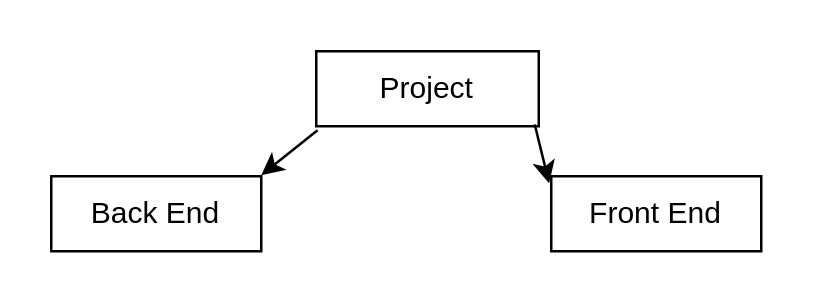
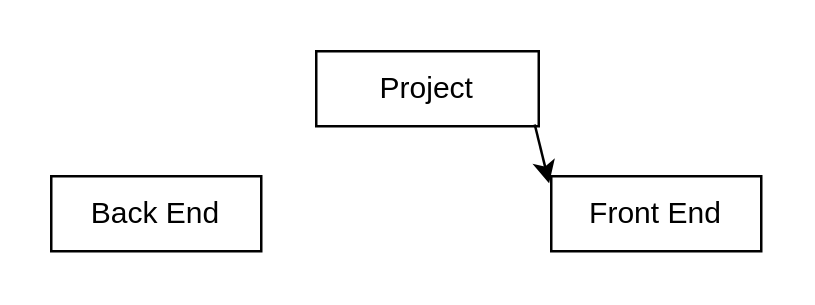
edge "Project" -> "Back End": removed
